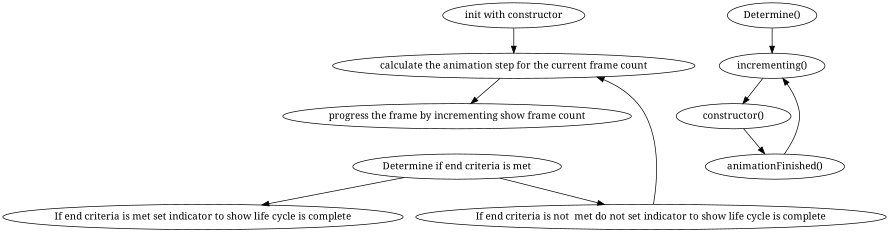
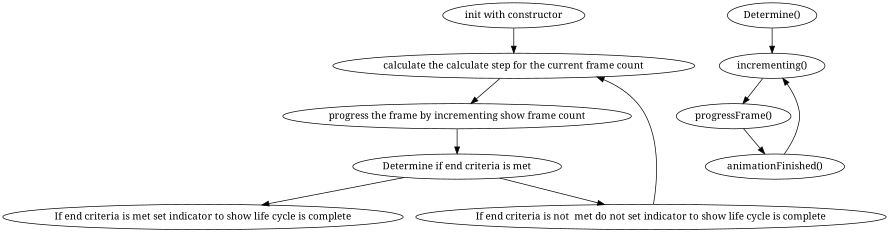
node "calculate the animation step for the current frame count": label "calculate the animation step for the current frame count" -> "calculate the calculate step for the current frame count"
node "constructor()": label "constructor()" -> "progressFrame()"
edge "progress the frame by incrementing show frame count" -> "Determine if end criteria is met": added
